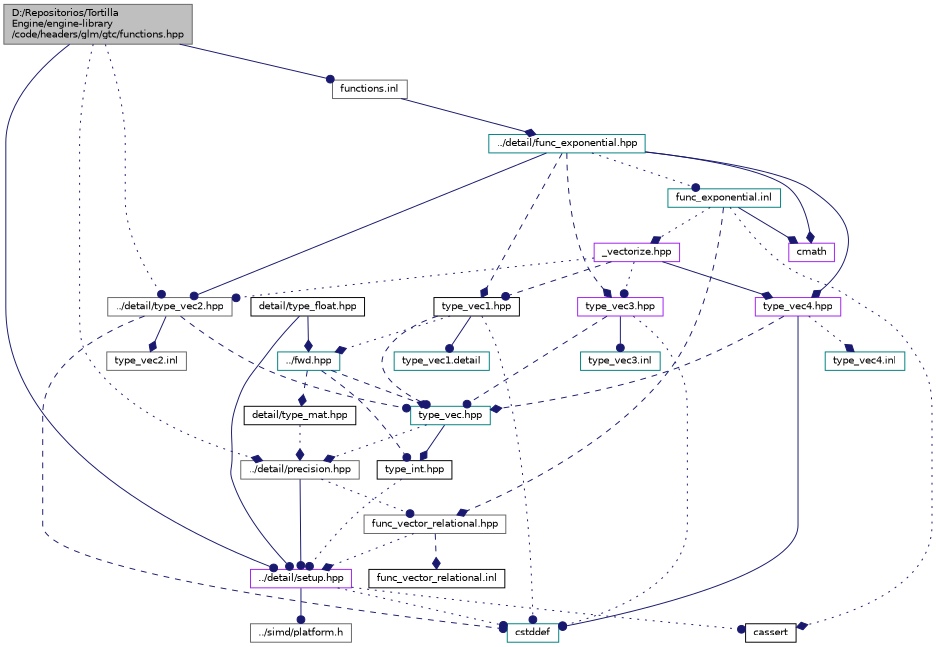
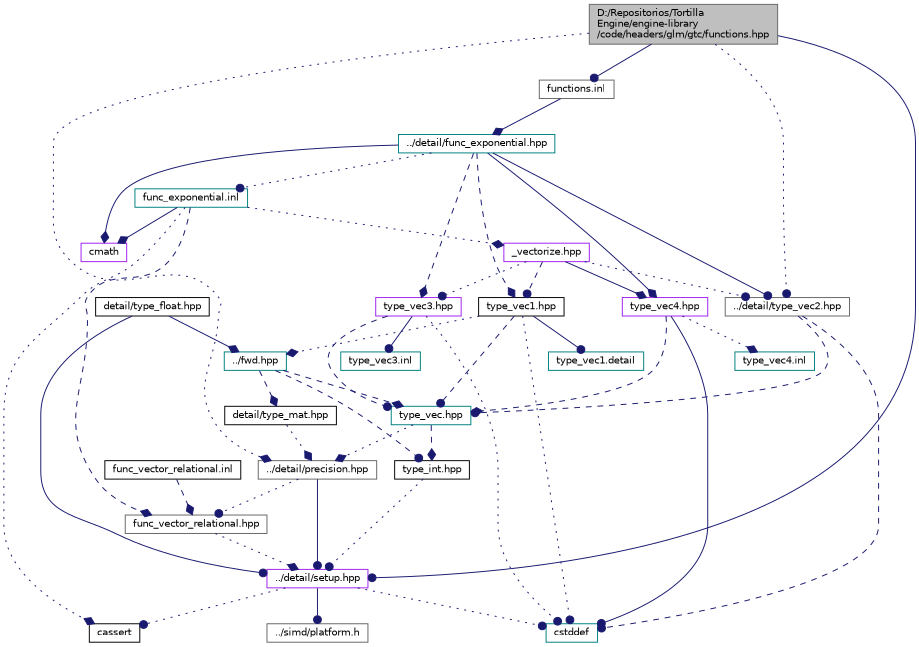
node "type_vec2.inl": removed
edge "type_vec.hpp" -> "type_int.hpp": style solid -> dashed
edge "func_vector_relational.hpp" -> "func_vector_relational.inl": reversed
